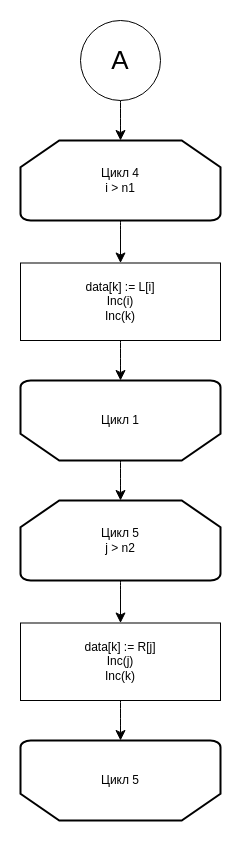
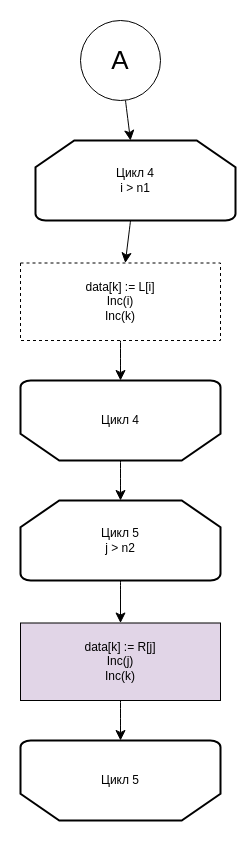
node "Цикл 4 i > n1": moved (121, 181) -> (136, 181)
node "data[k] := L[i] Inc(i) Inc(k)": style solid -> dashed
node "Цикл 1": label "Цикл 1" -> "Цикл 4"
node "data[k] := R[j] Inc(j) Inc(k)": fillcolor #ffffff -> #e1d5e7
